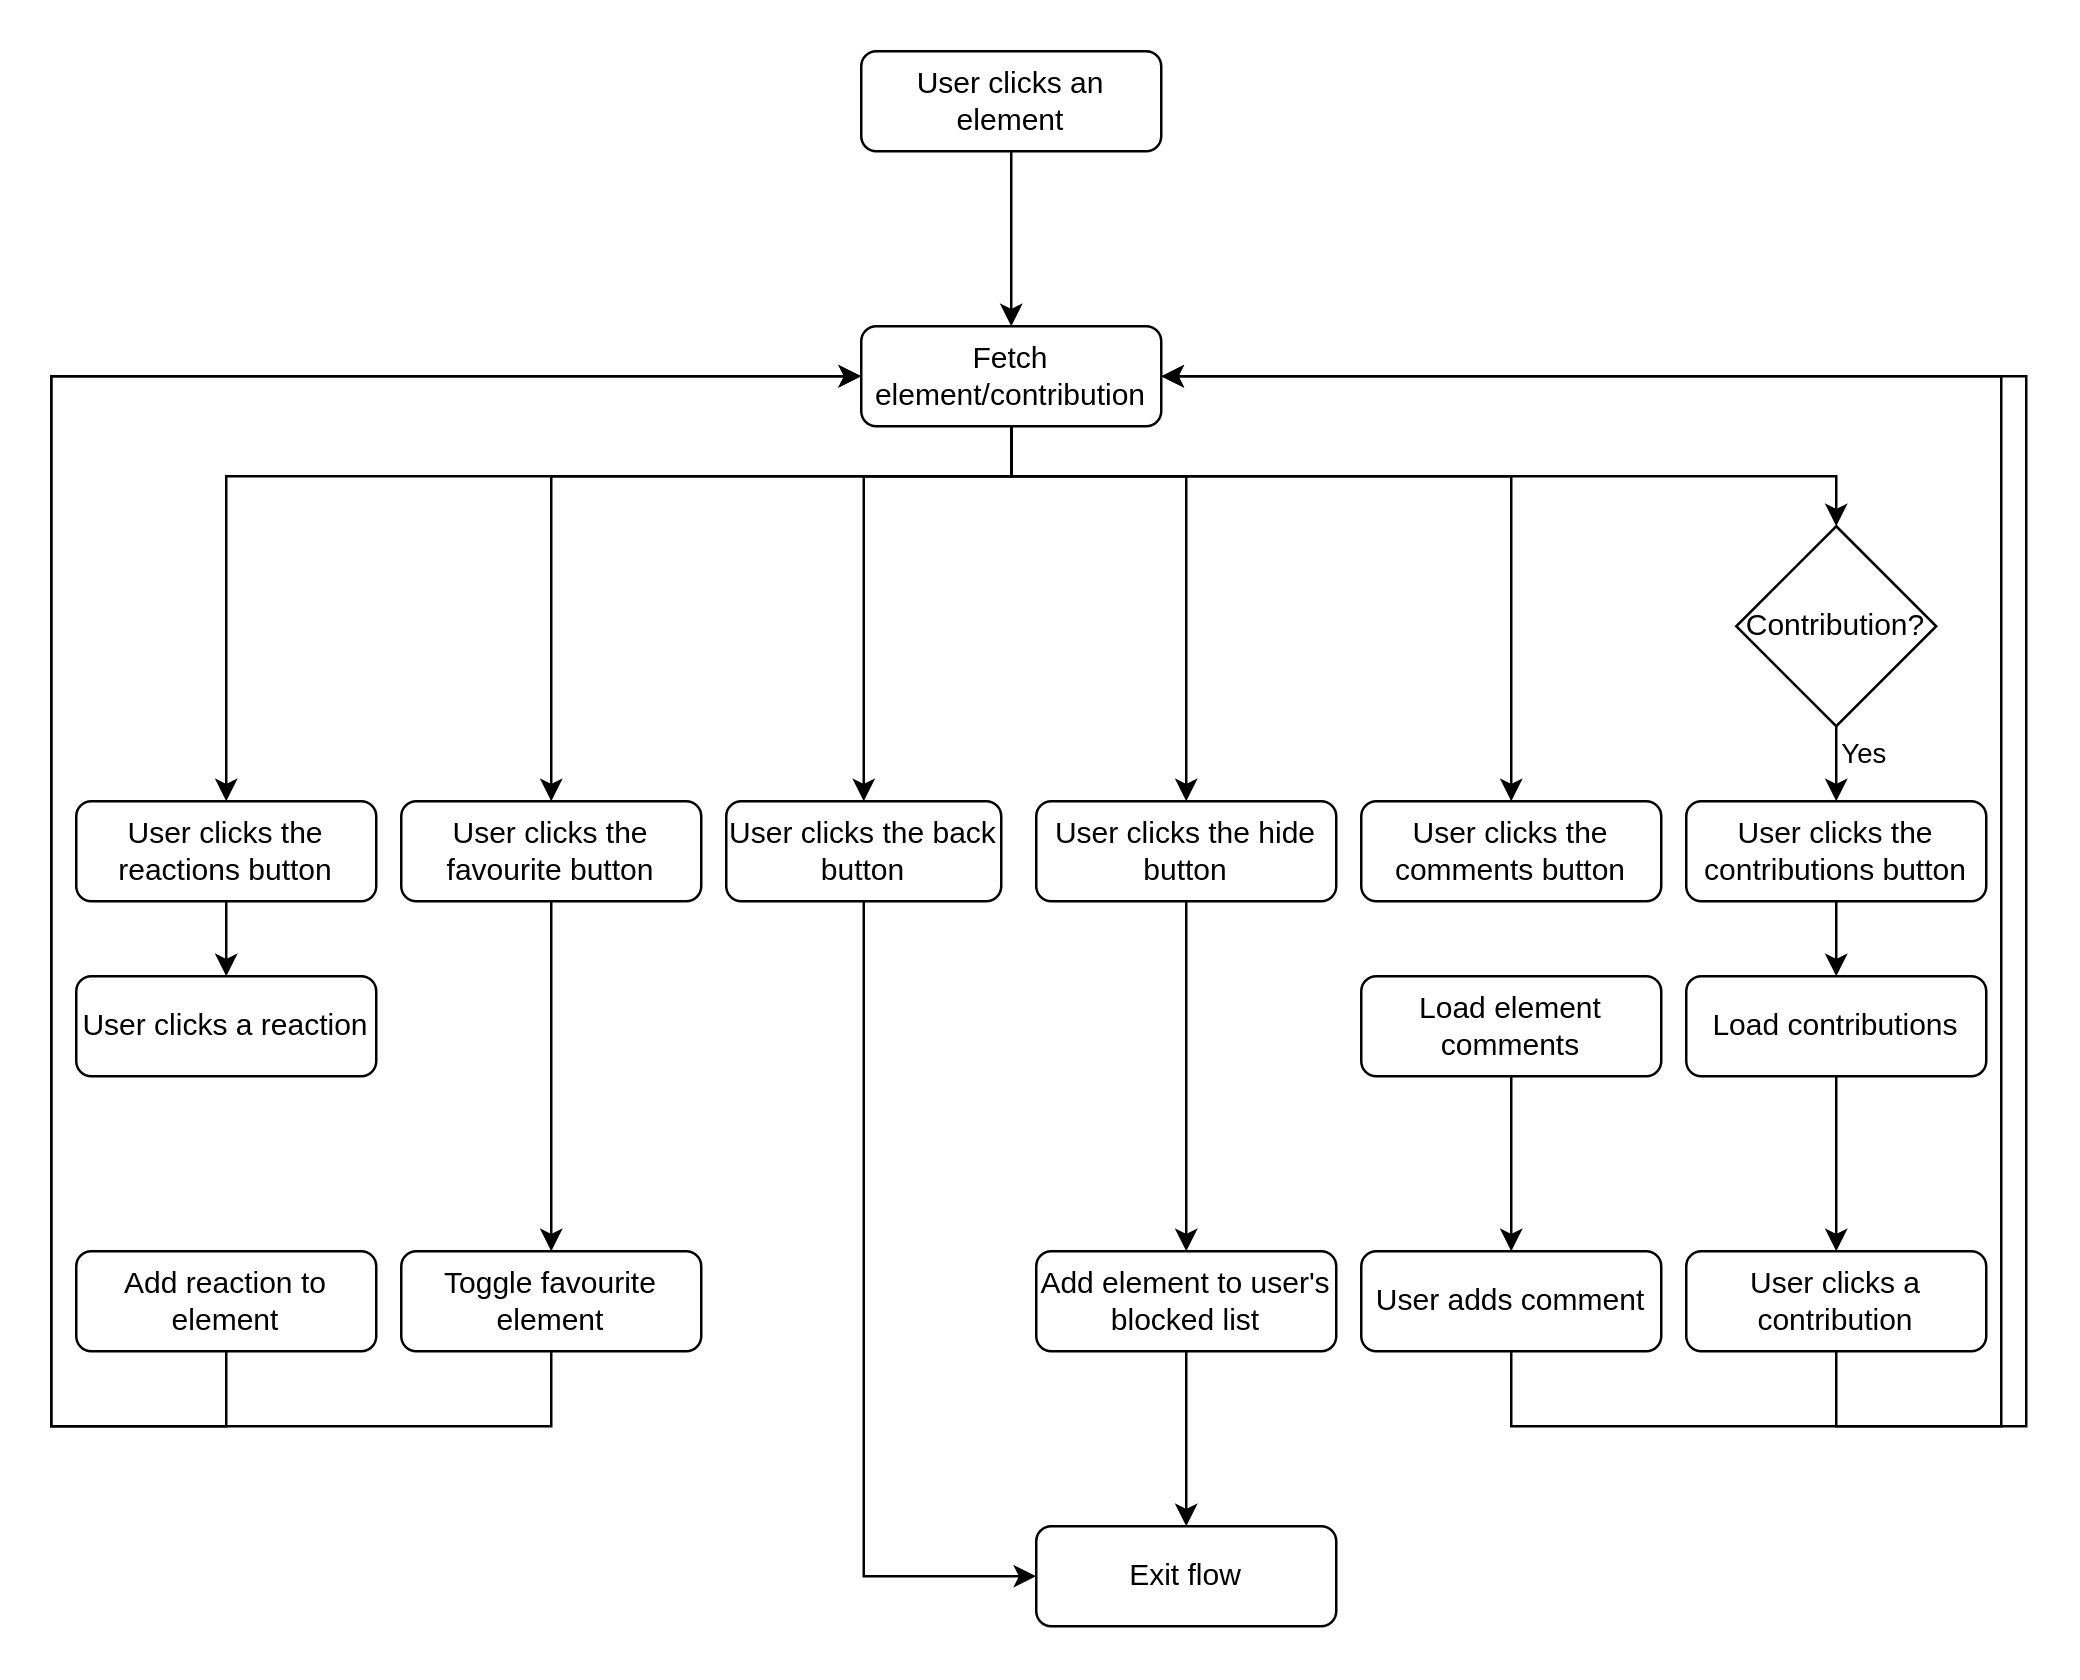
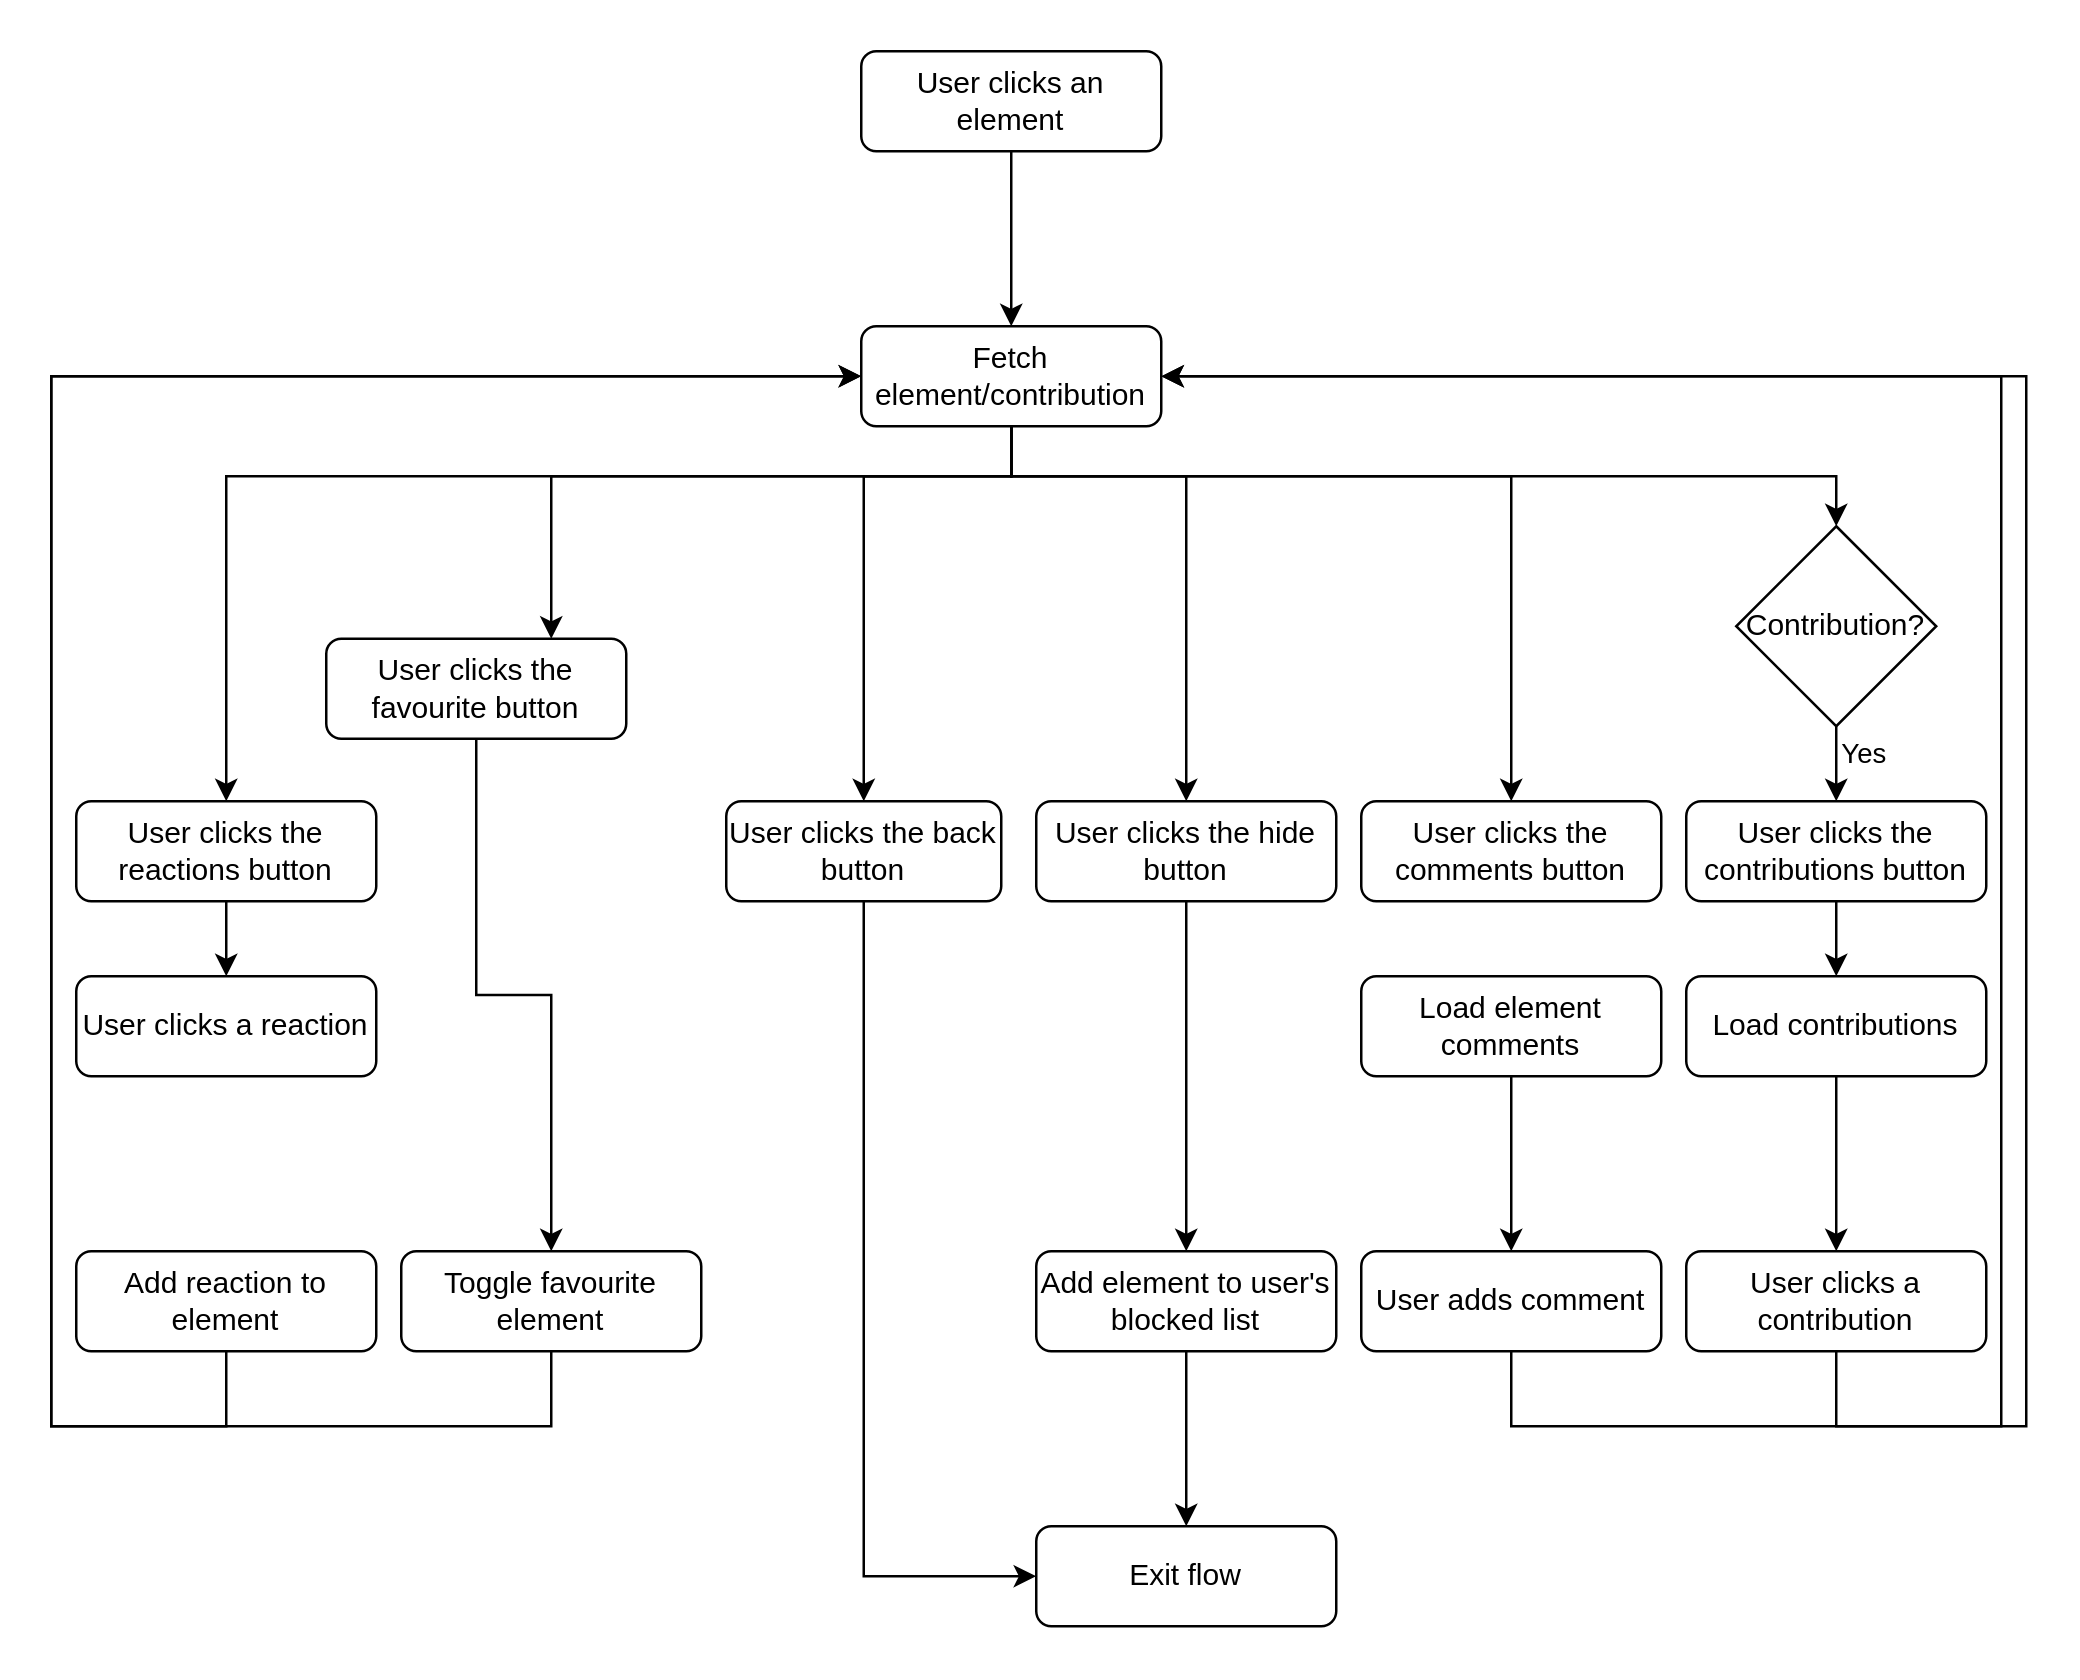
node "User clicks the favourite button": moved (551, 851) -> (476, 689)
